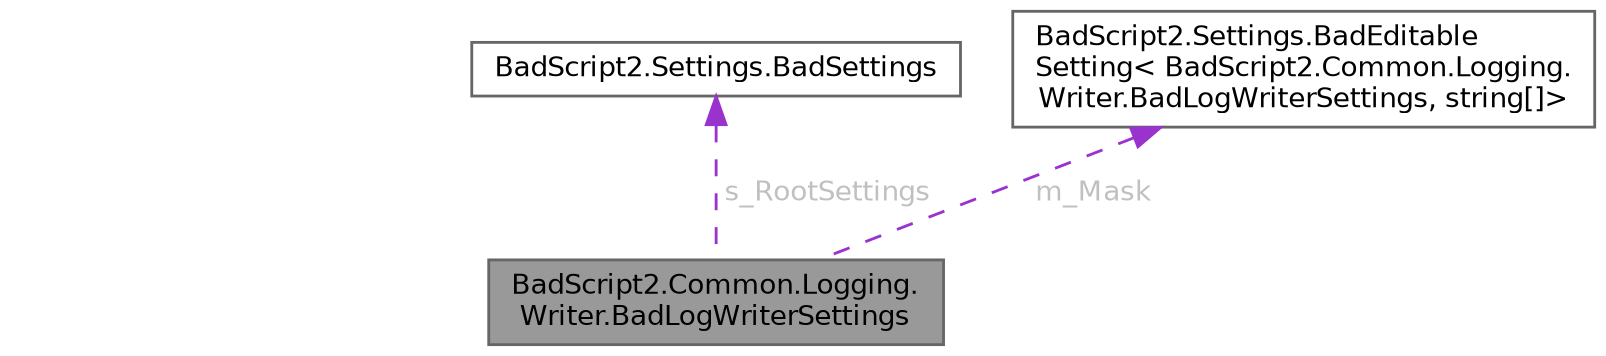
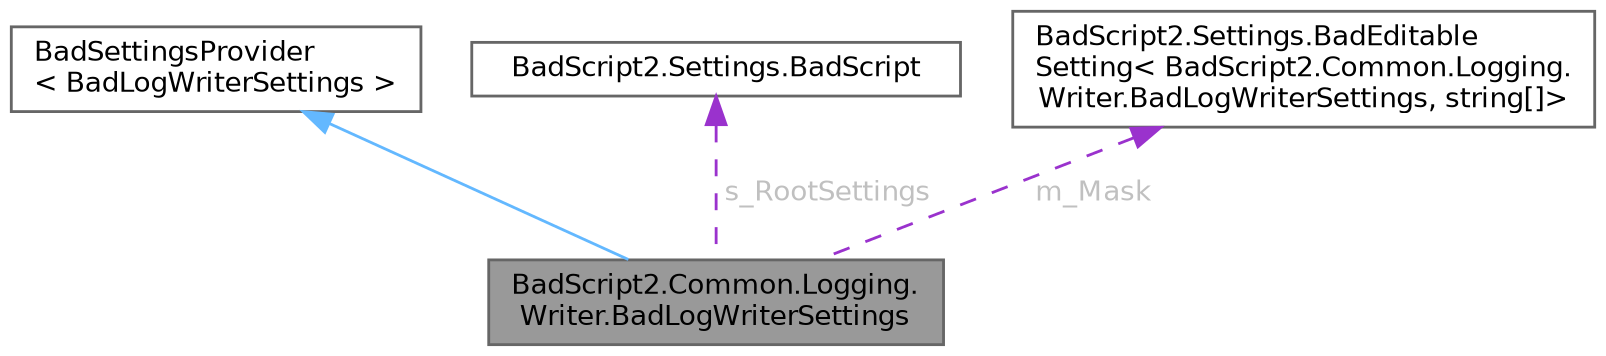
node "BadSettingsProvider < BadLogWriterSettings >": added
node "BadScript2.Settings.BadSettings": label "BadScript2.Settings.BadSettings" -> "BadScript2.Settings.BadScript"
